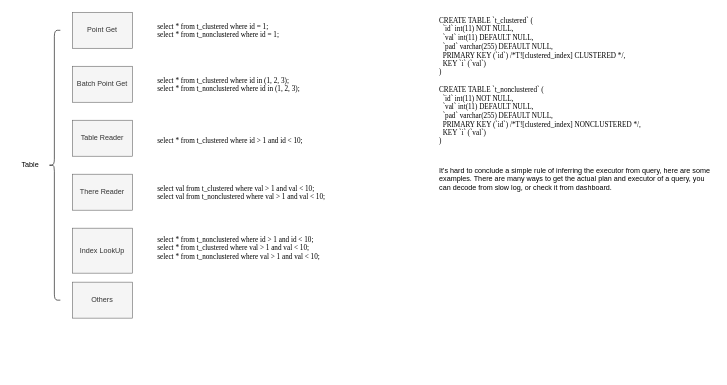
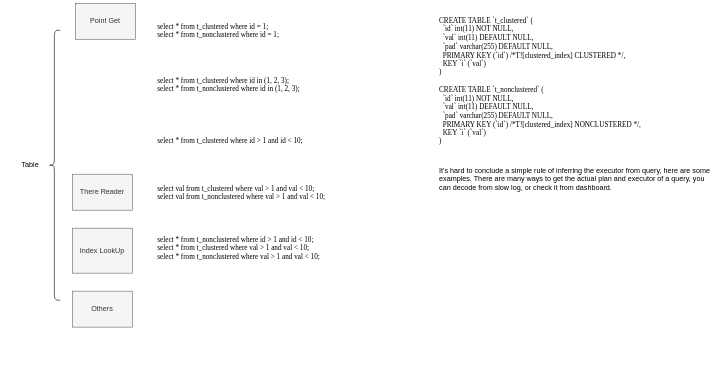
node "Point Get": moved (102, 30) -> (105, 21)
node "Batch Point Get": removed
node "Table Reader": removed
node "Others": moved (102, 300) -> (102, 309)
